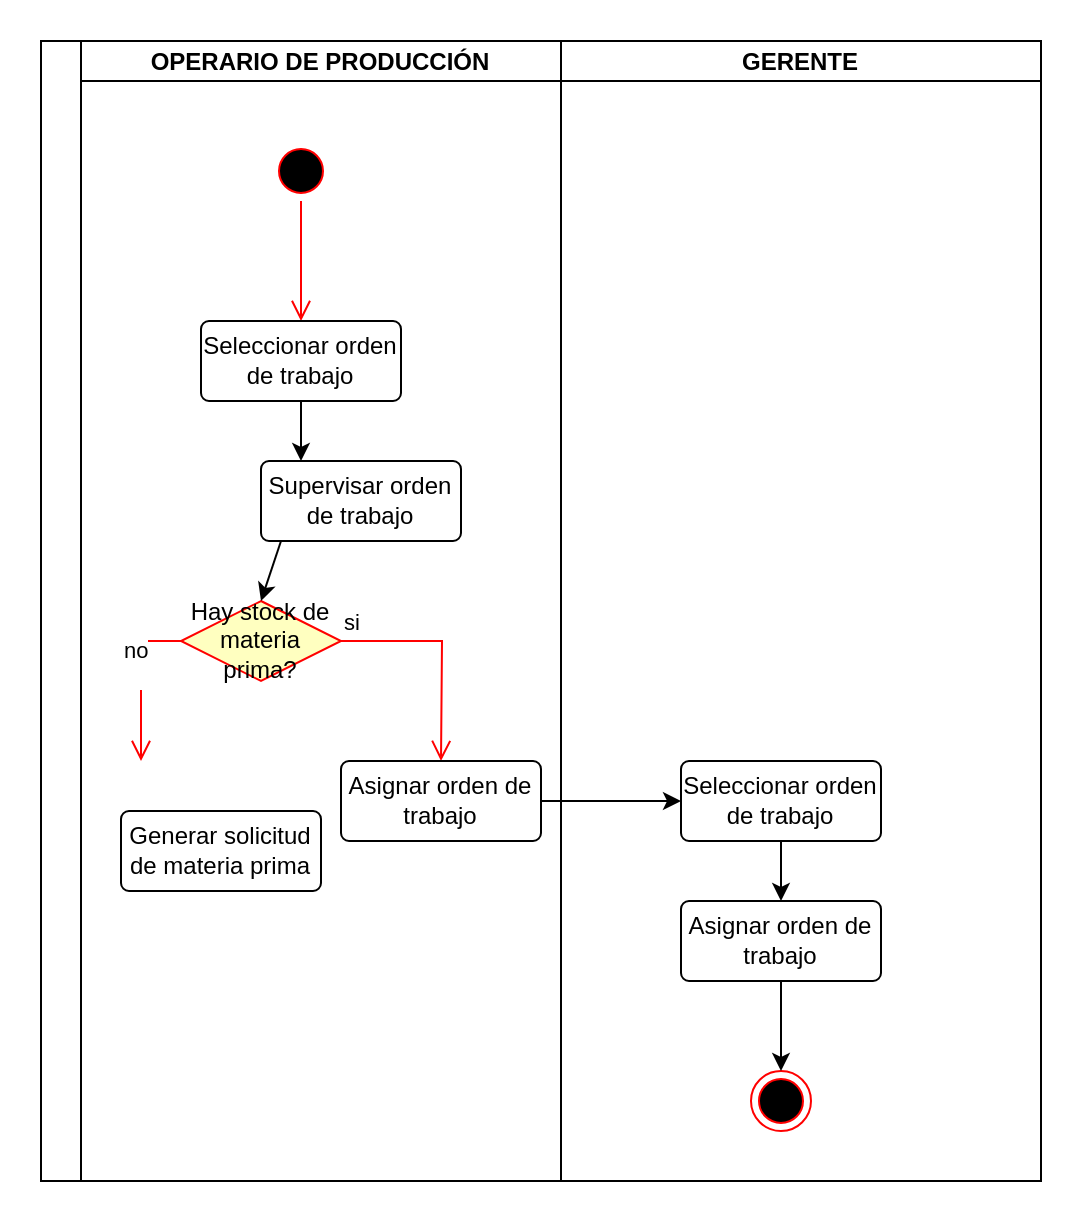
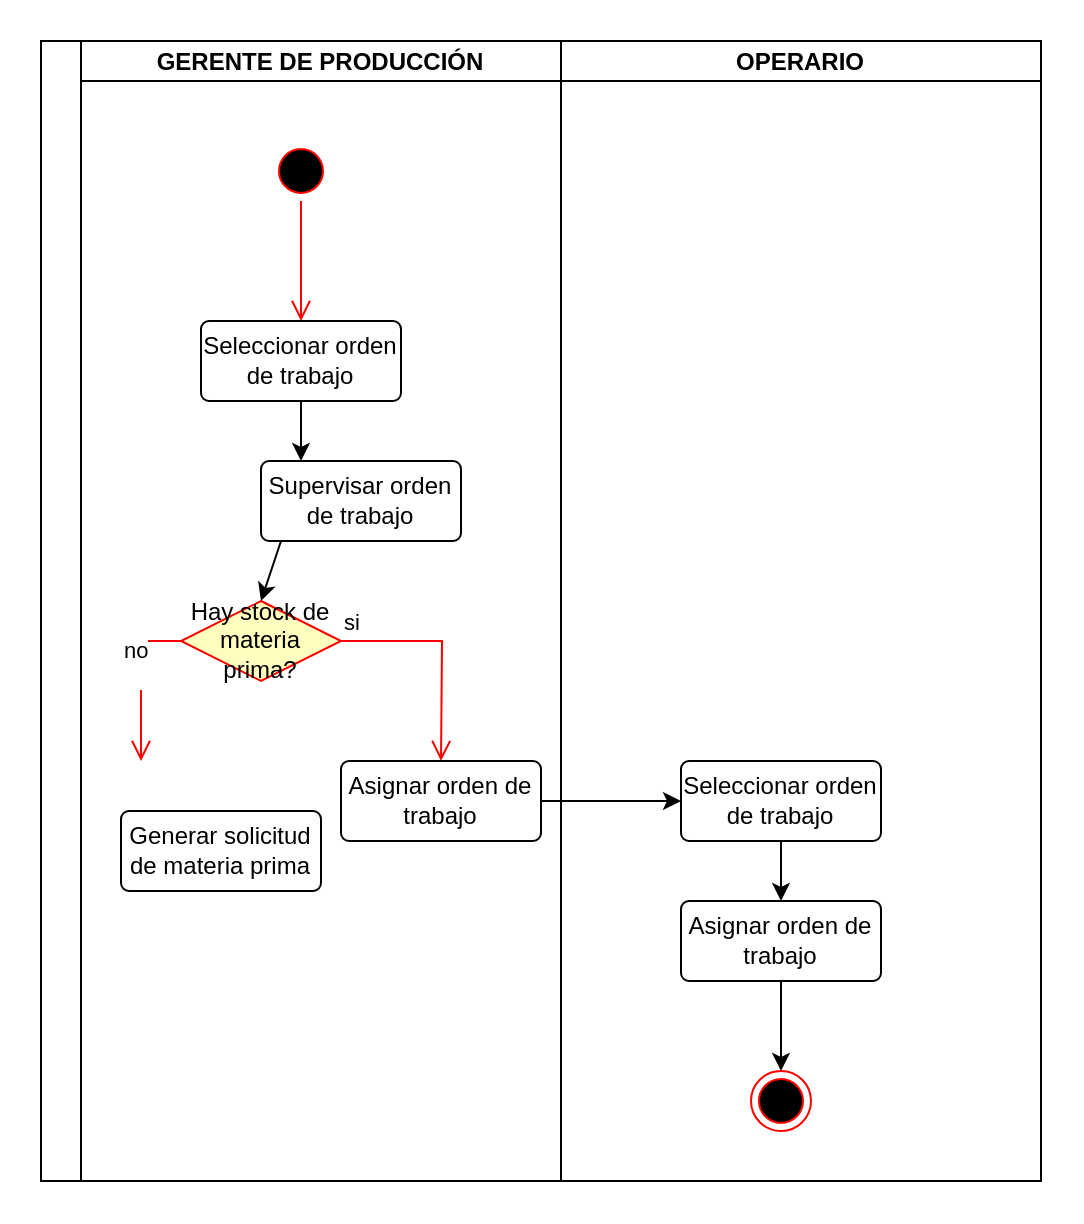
node "OPERARIO DE PRODUCCIÓN": label "OPERARIO DE PRODUCCIÓN" -> "GERENTE DE PRODUCCIÓN"
node "GERENTE": label "GERENTE" -> "OPERARIO"
